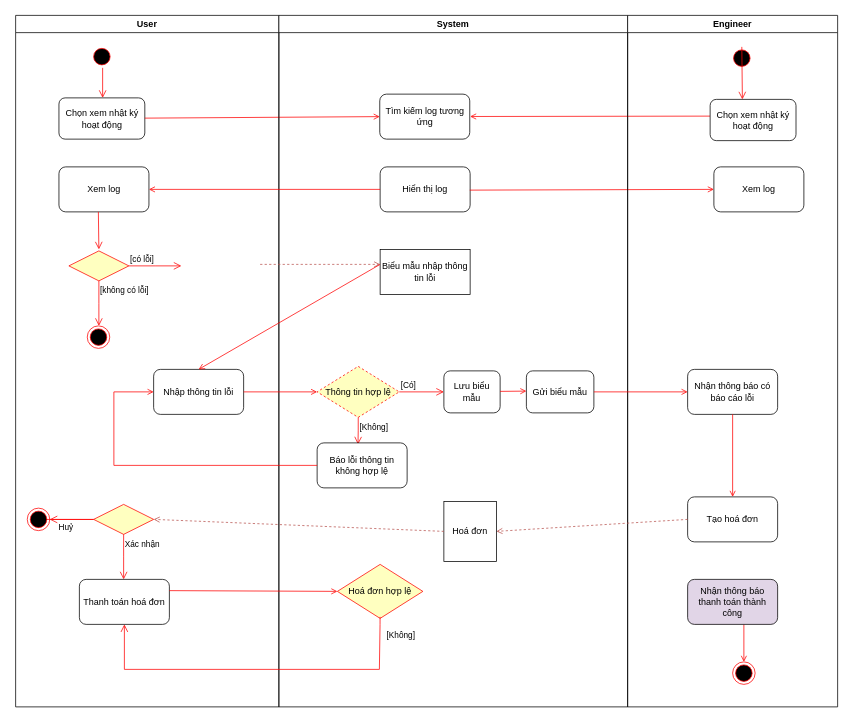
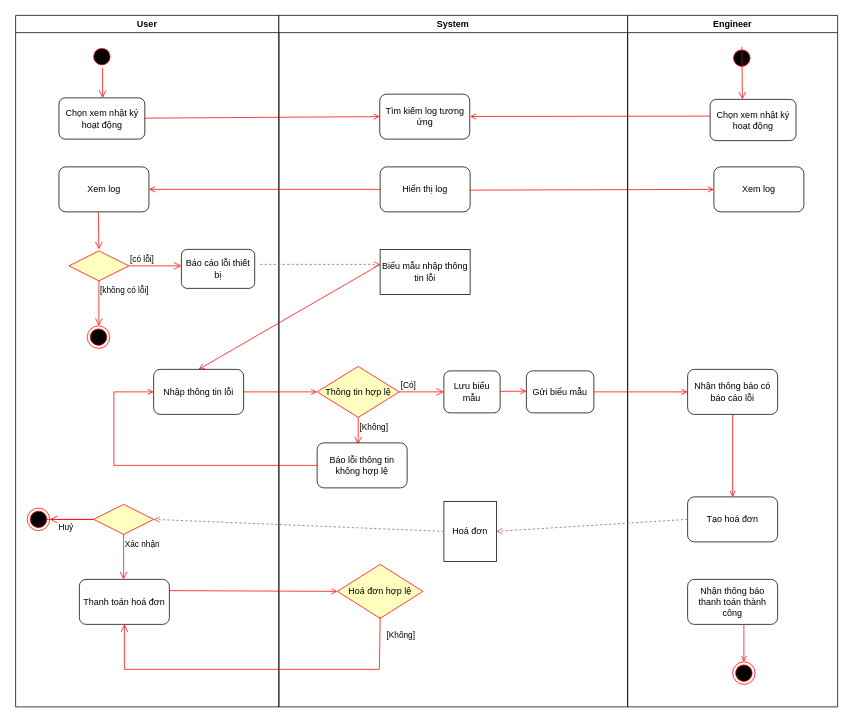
node "Báo cáo lỗi thiết bị": added
node "Thông tin hợp lệ": style dashed -> solid
node "Nhận thông báo thanh toán thành công": fillcolor #e1d5e7 -> #ffffff
